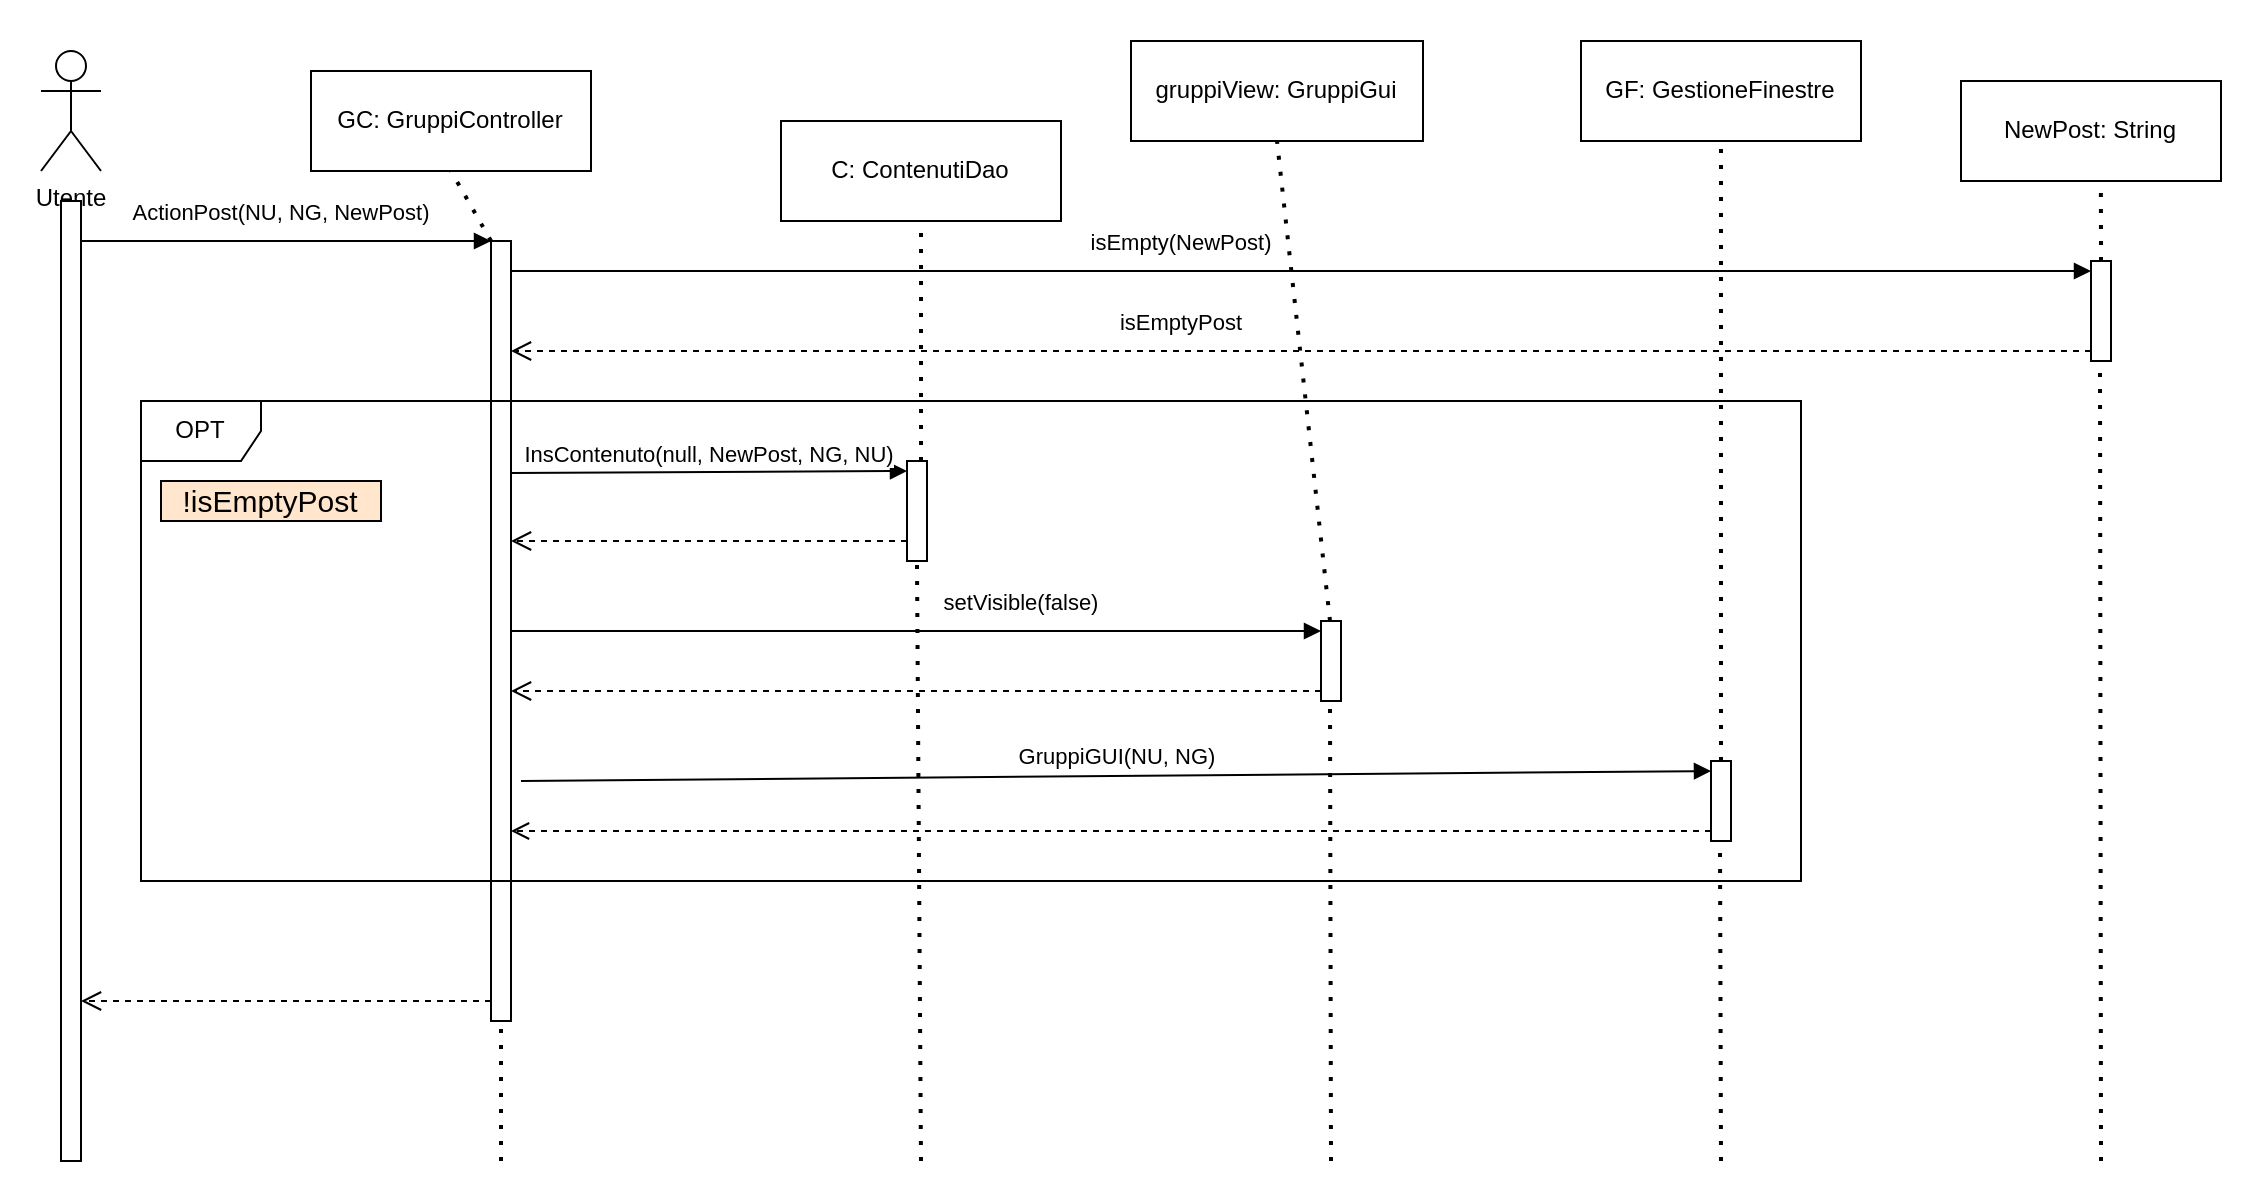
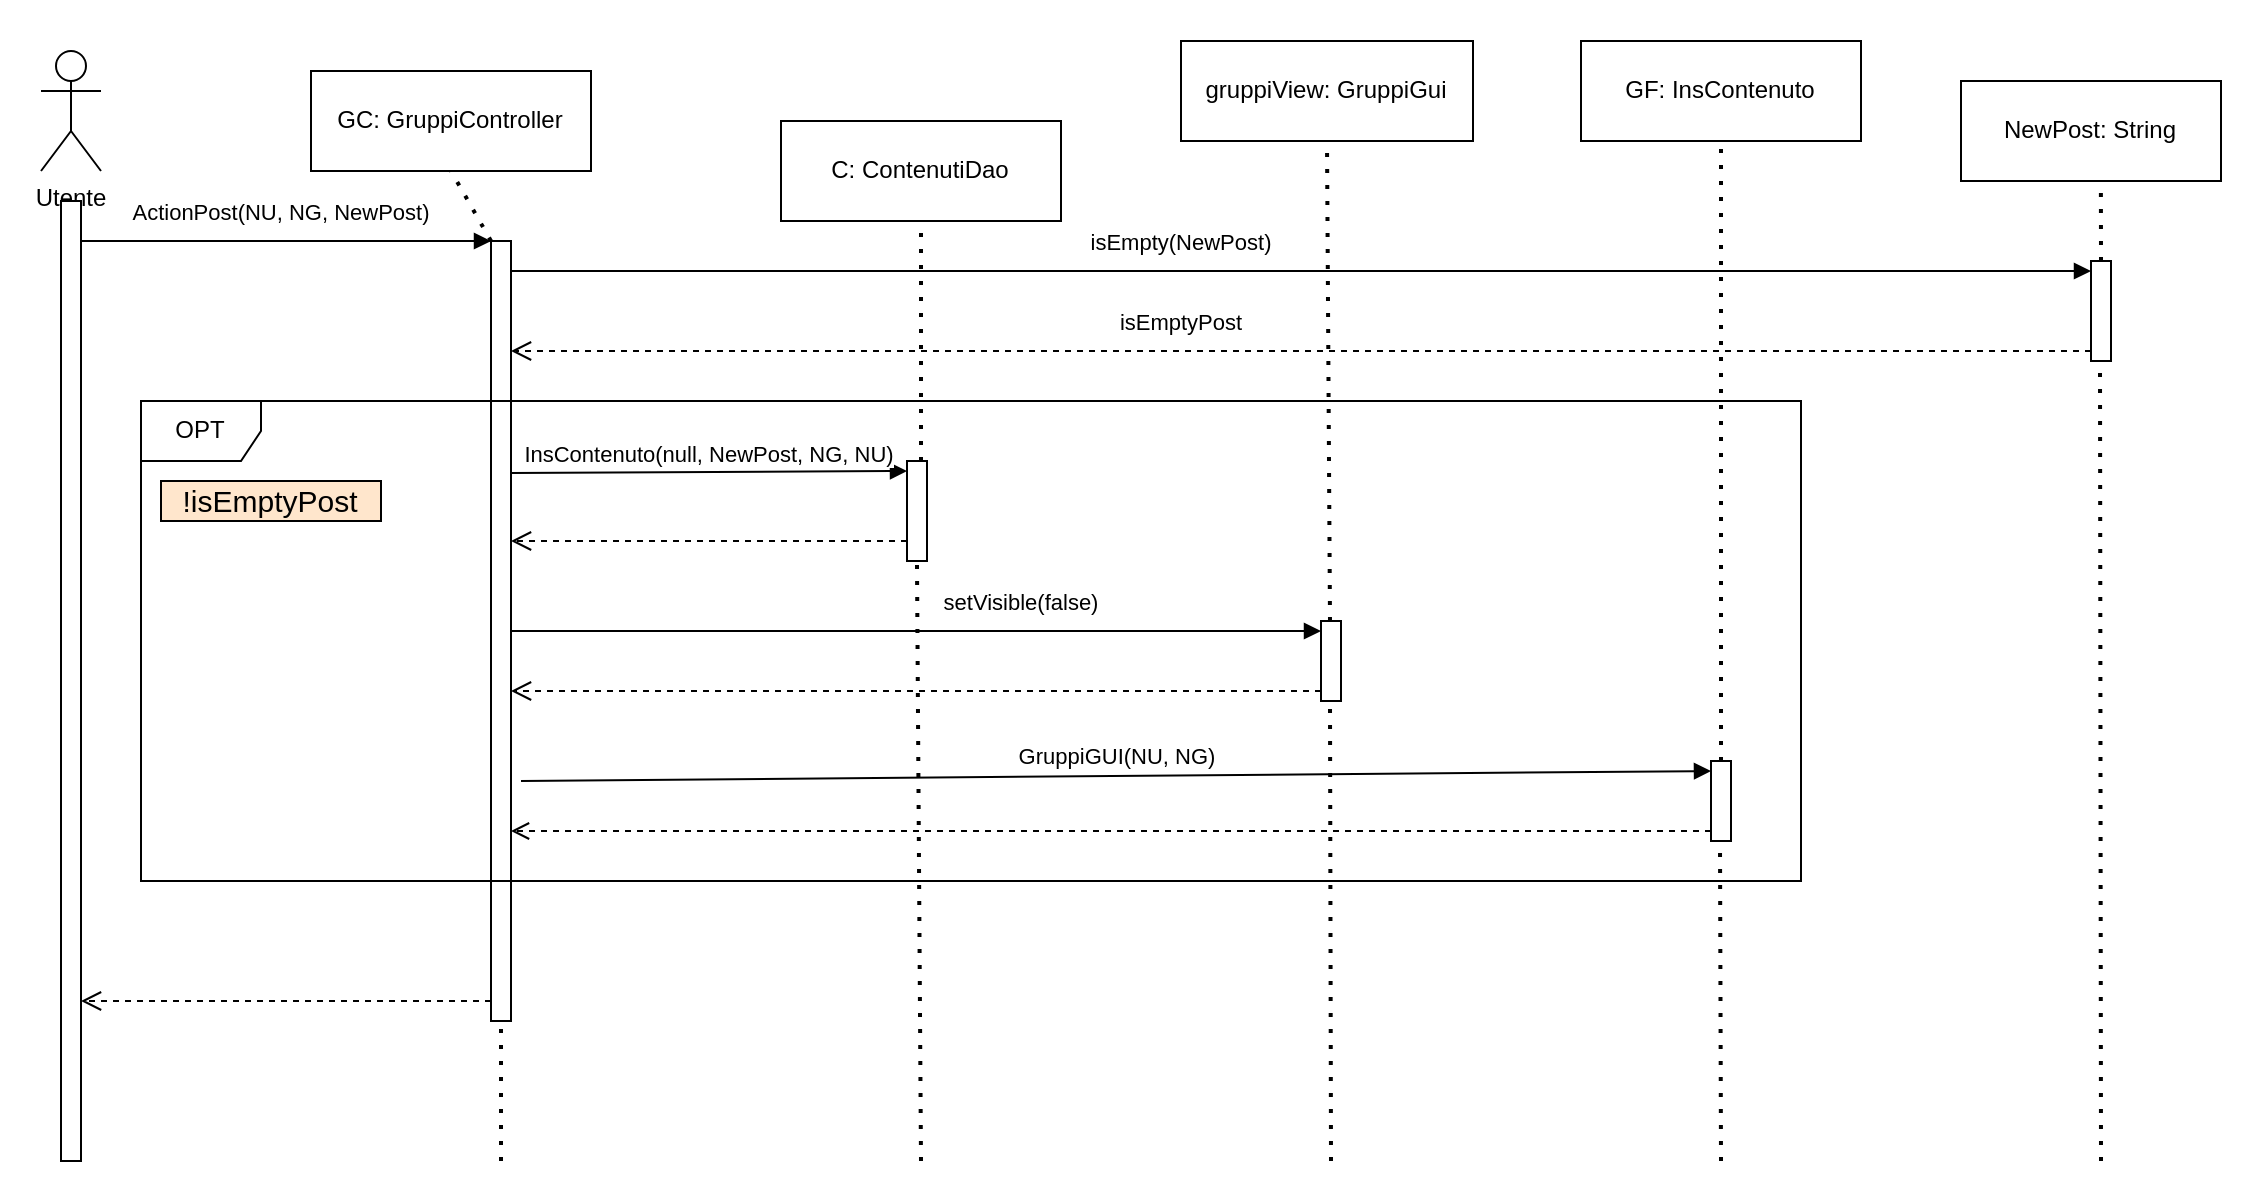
node "gruppiView: GruppiGui": moved (1277, 91) -> (1327, 91)
node "GF: GestioneFinestre": label "GF: GestioneFinestre" -> "GF: InsContenuto"
